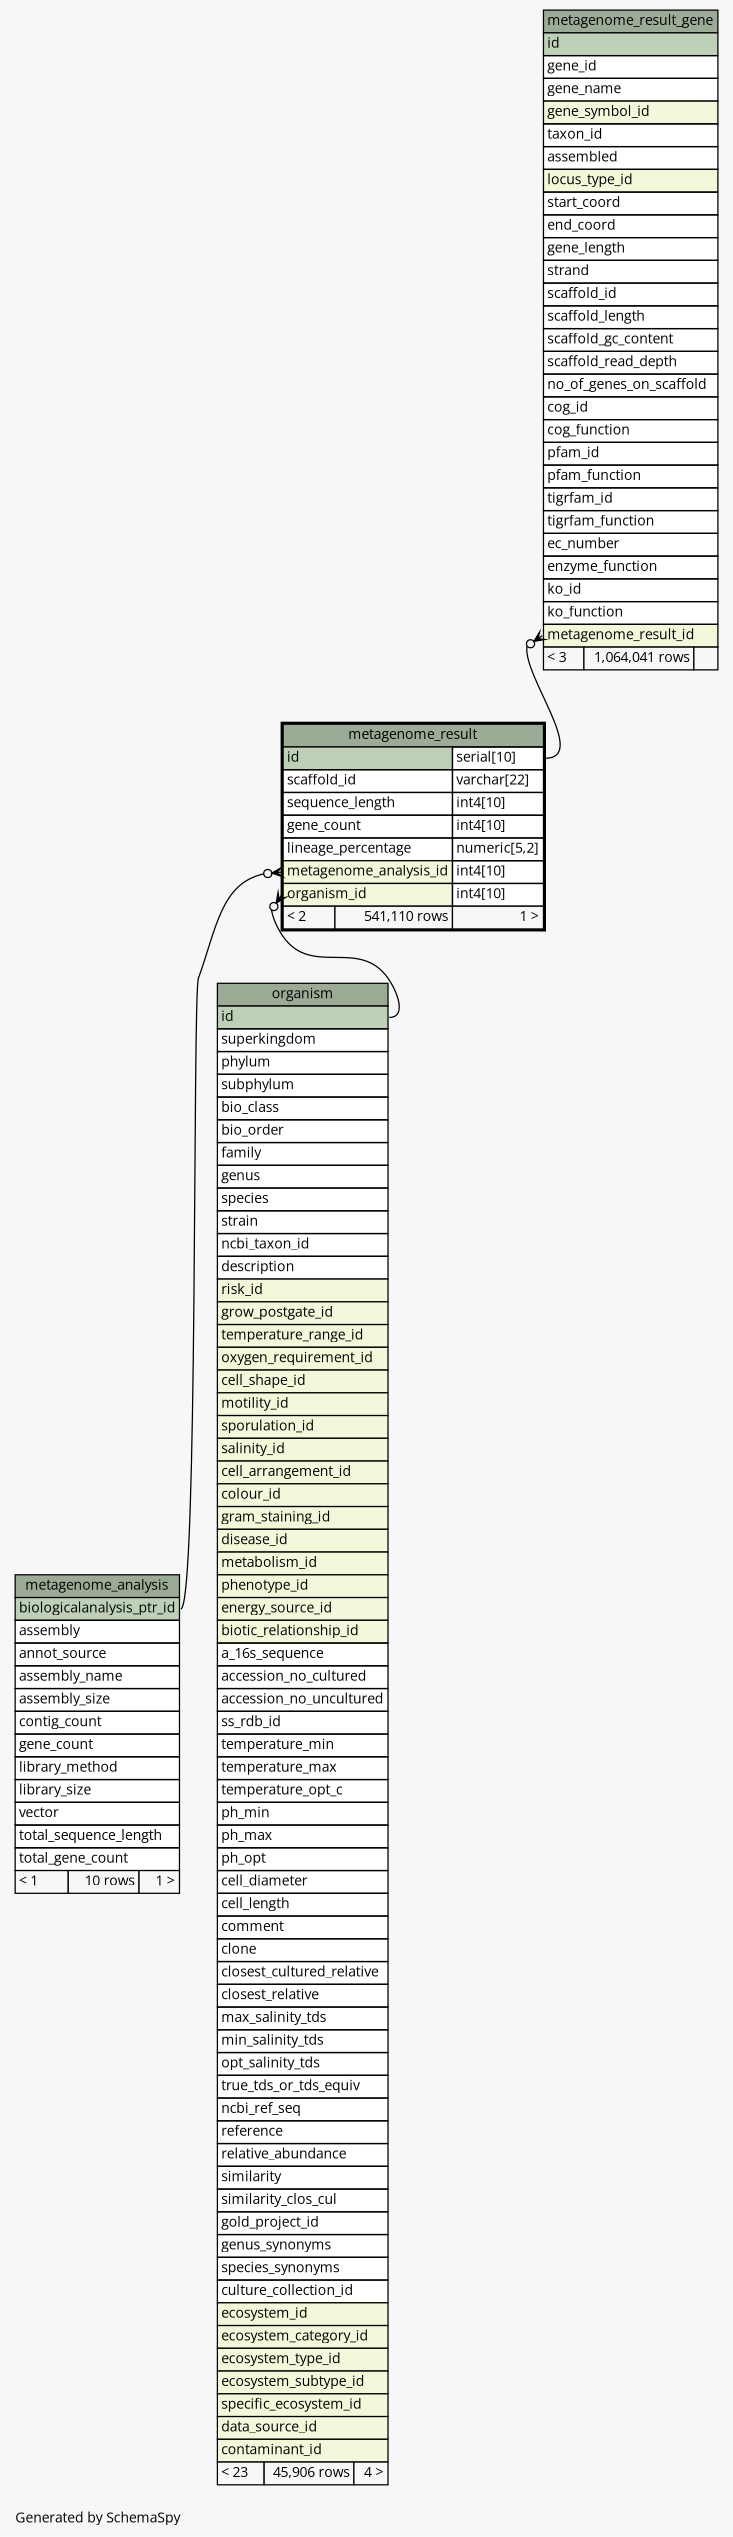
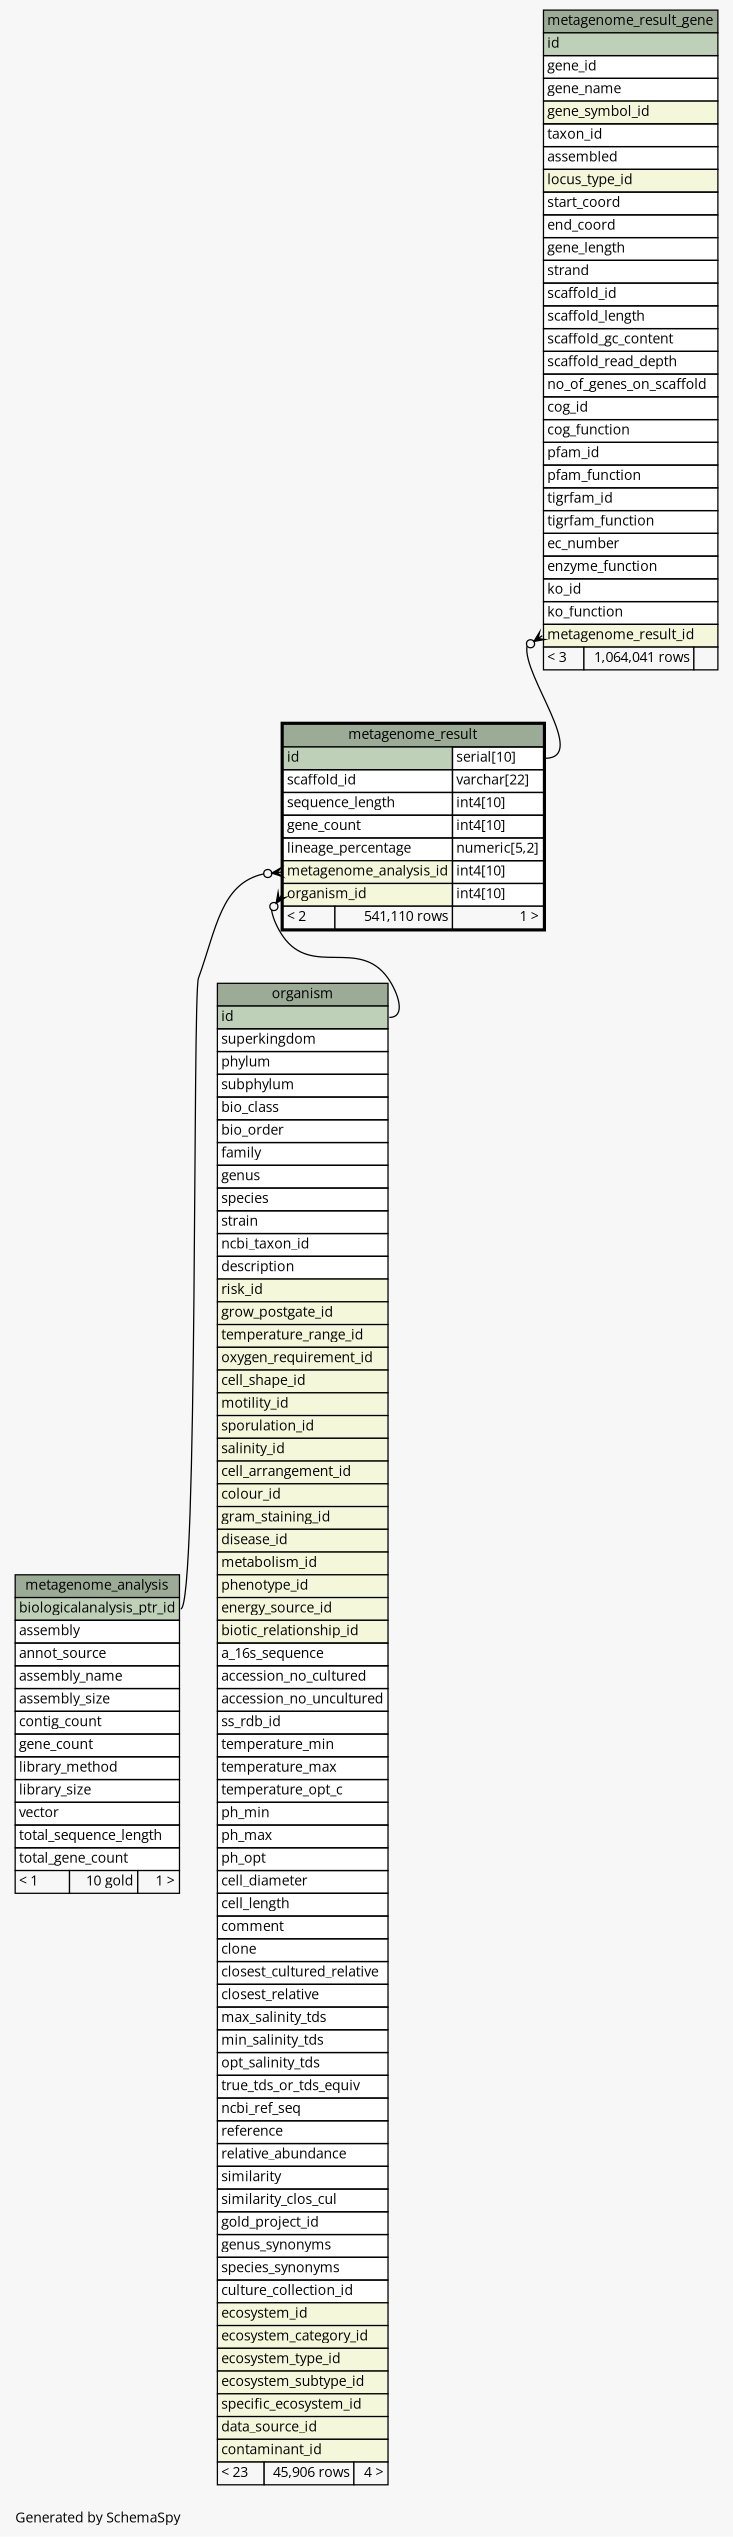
node "metagenome_analysis": text "10 rows" -> "10 gold"
